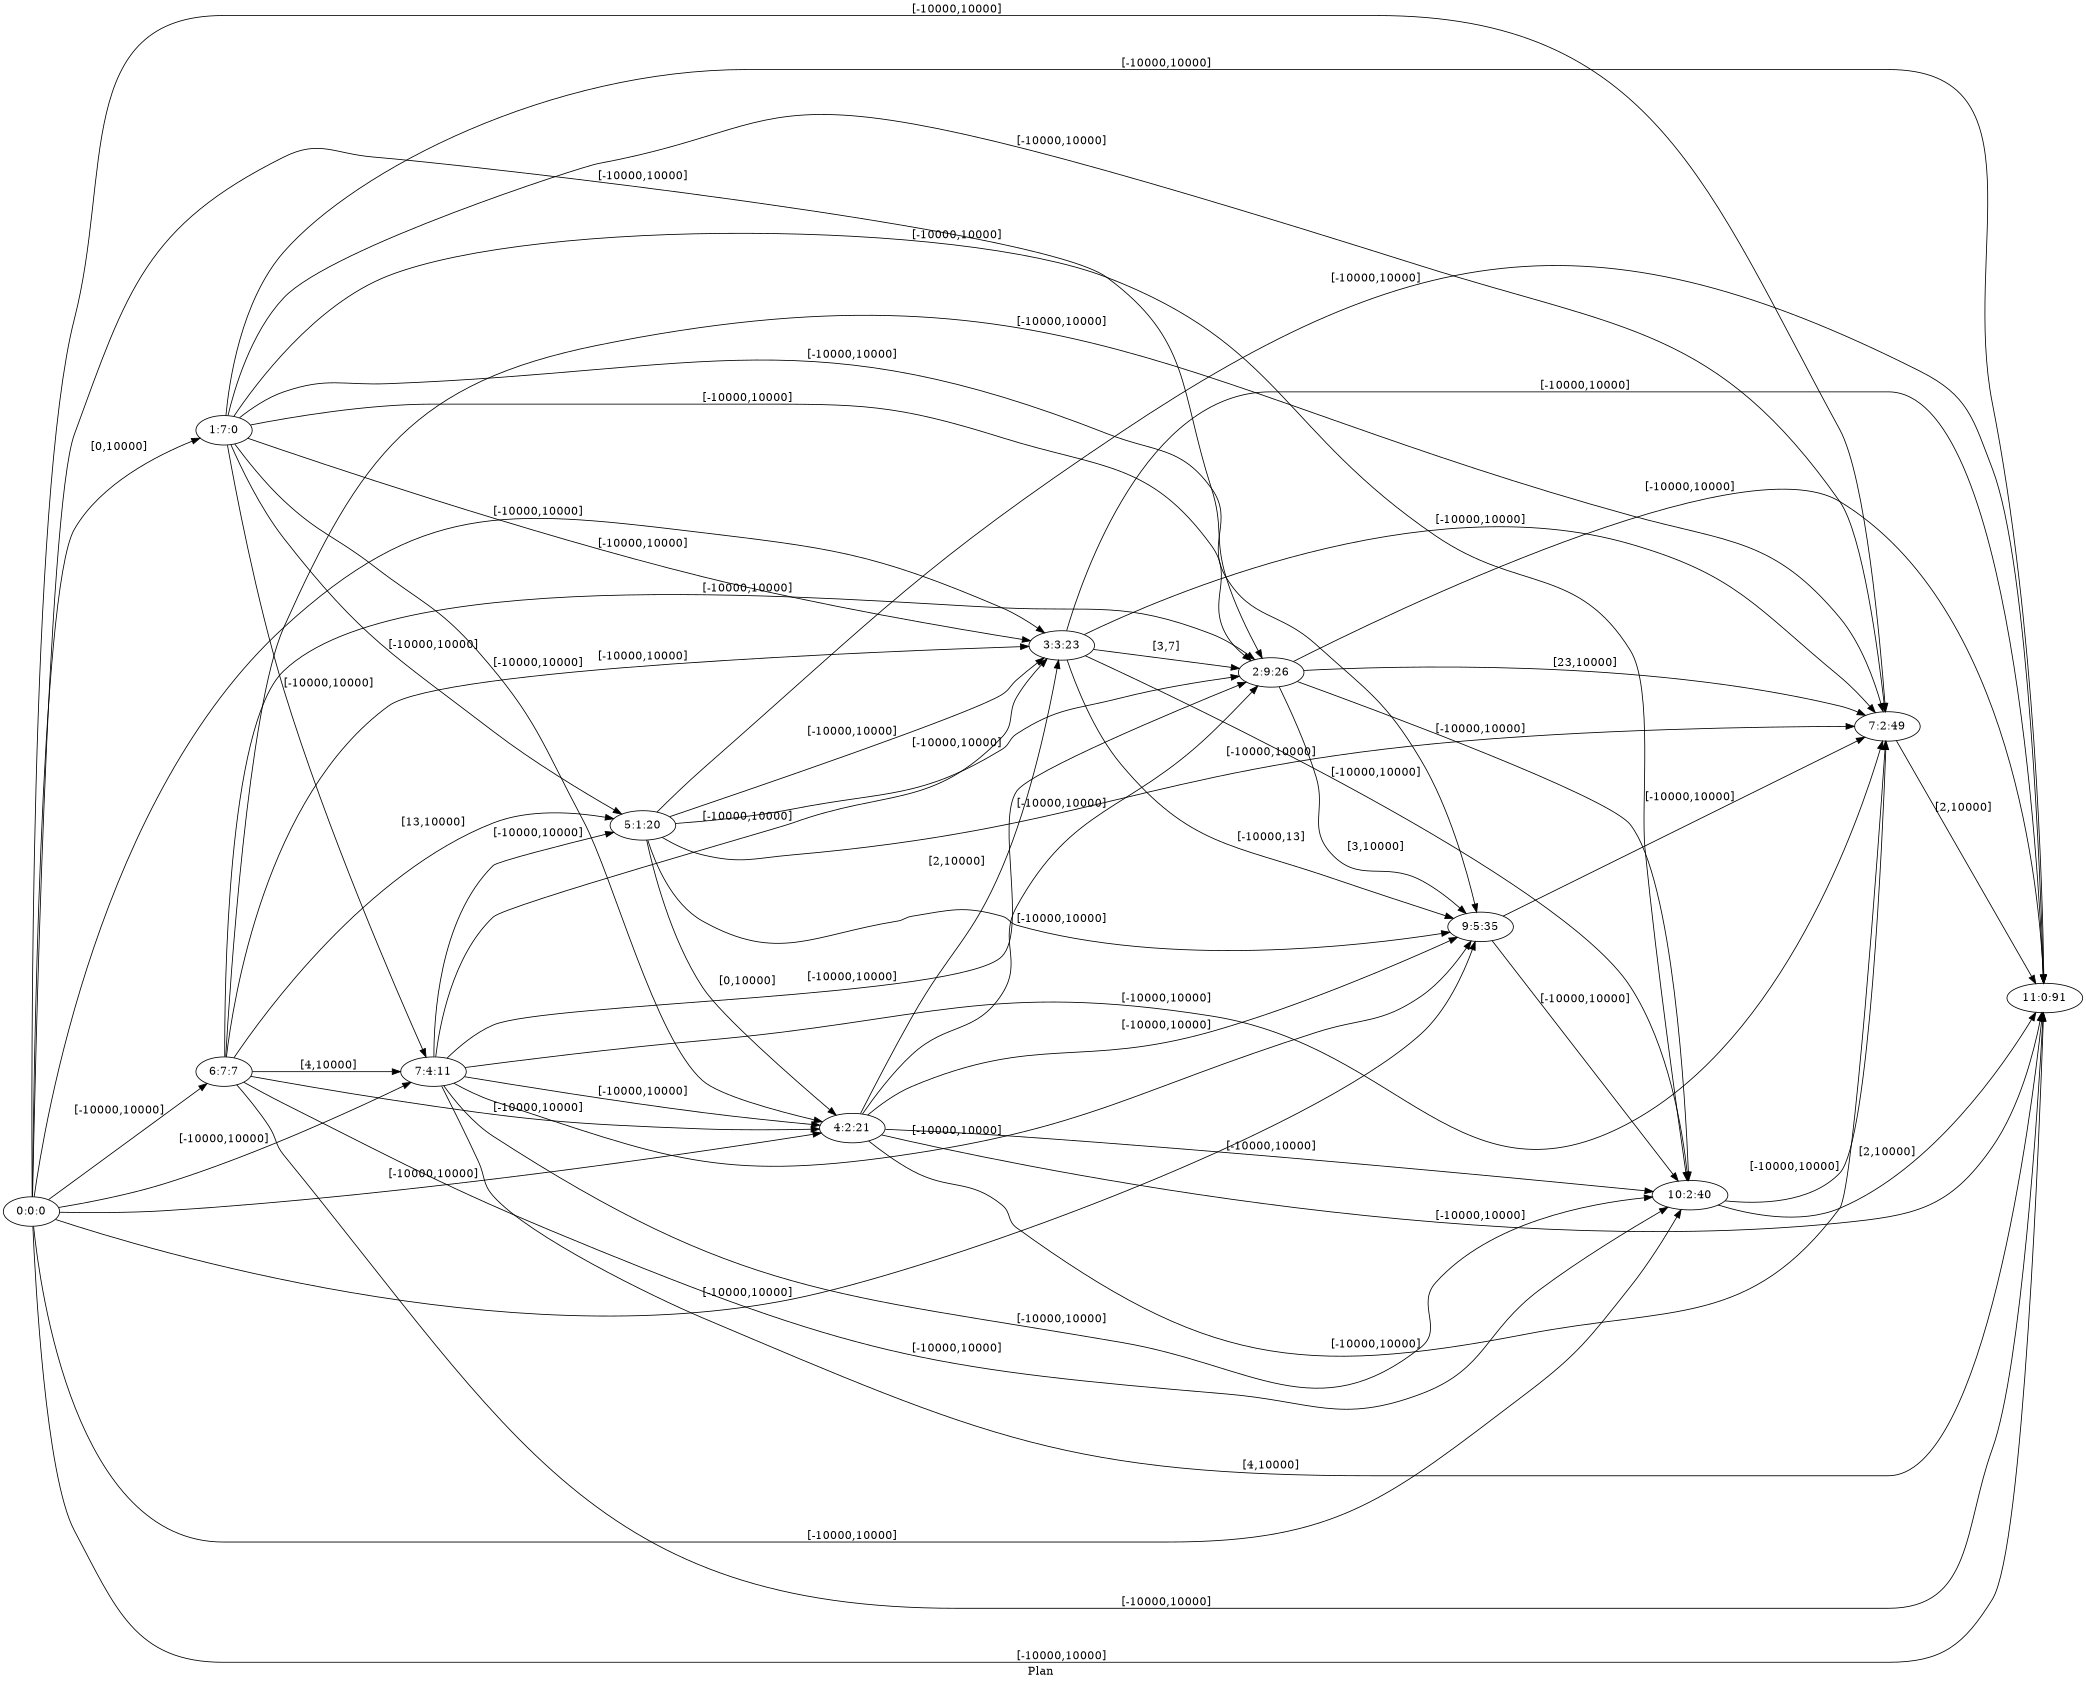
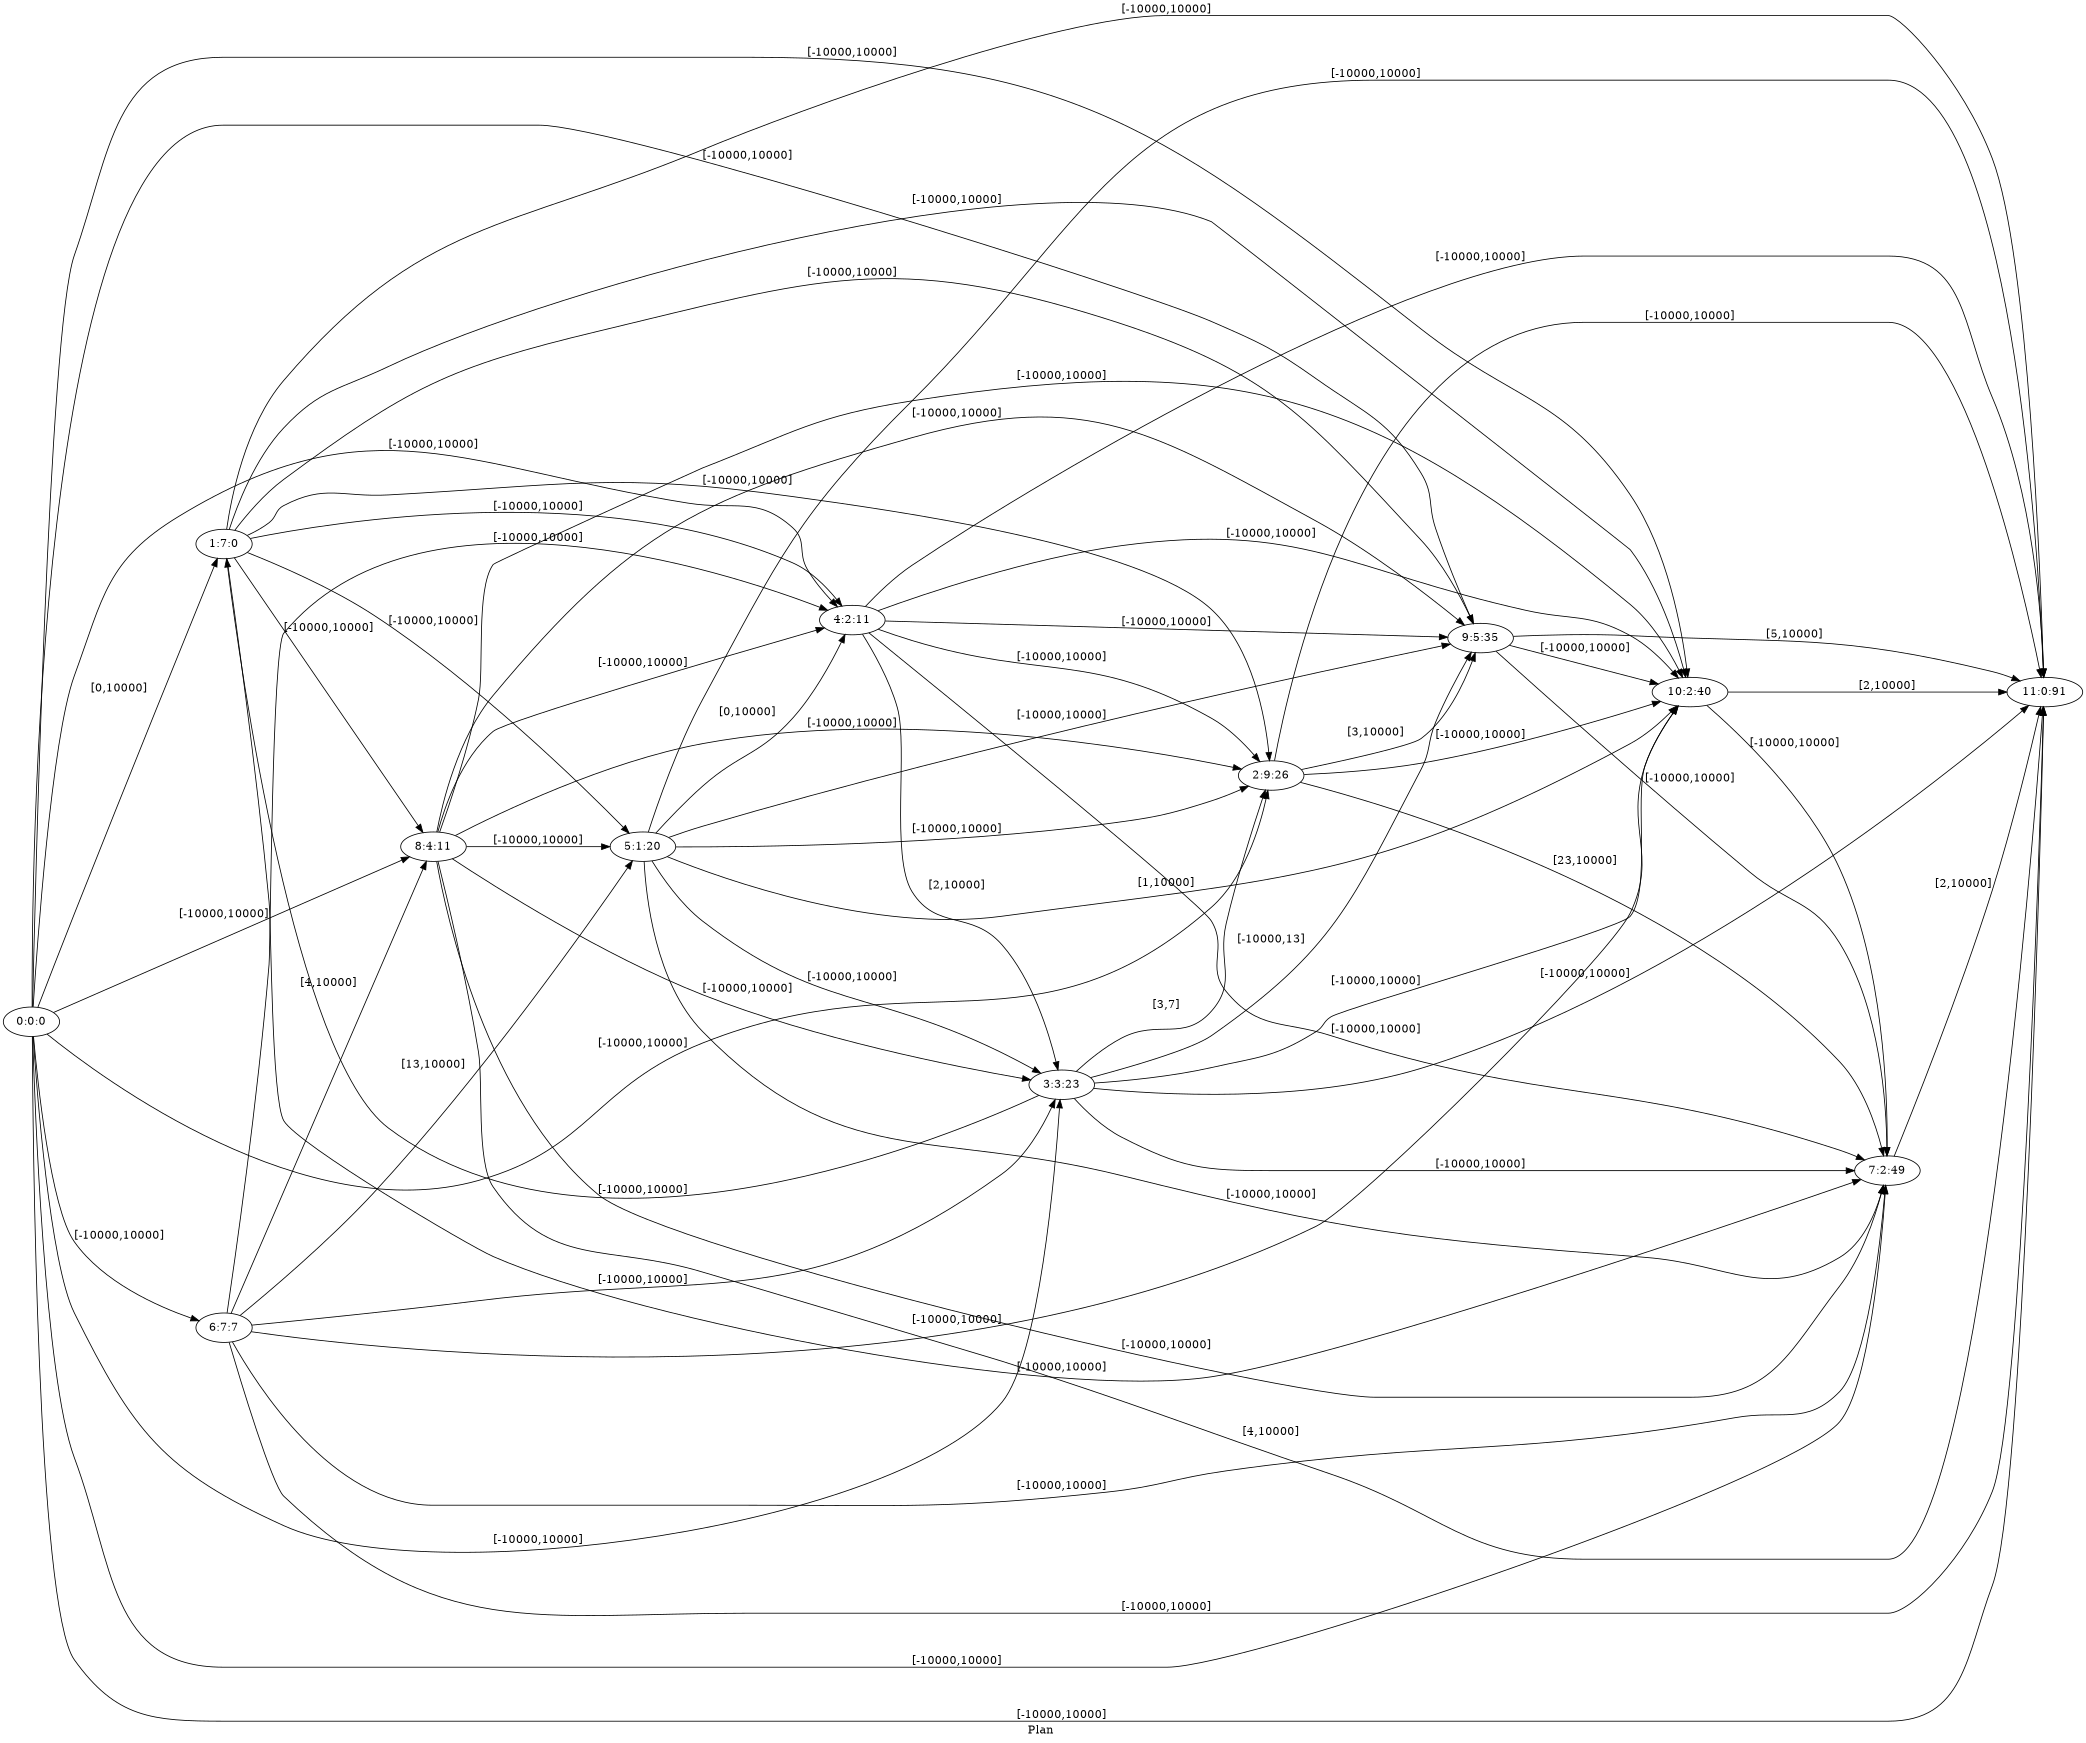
edge "1:7:0" -> "3:3:23": reversed
edge "6:7:7" -> "2:9:26": removed, label "[-10000,10000]"
edge "9:5:35" -> "11:0:91": added, label "[5,10000]"
edge "5:1:20" -> "10:2:40": added, label "[1,10000]"
node "7:4:11": label "7:4:11" -> "8:4:11"
node "4:2:21": label "4:2:21" -> "4:2:11"
